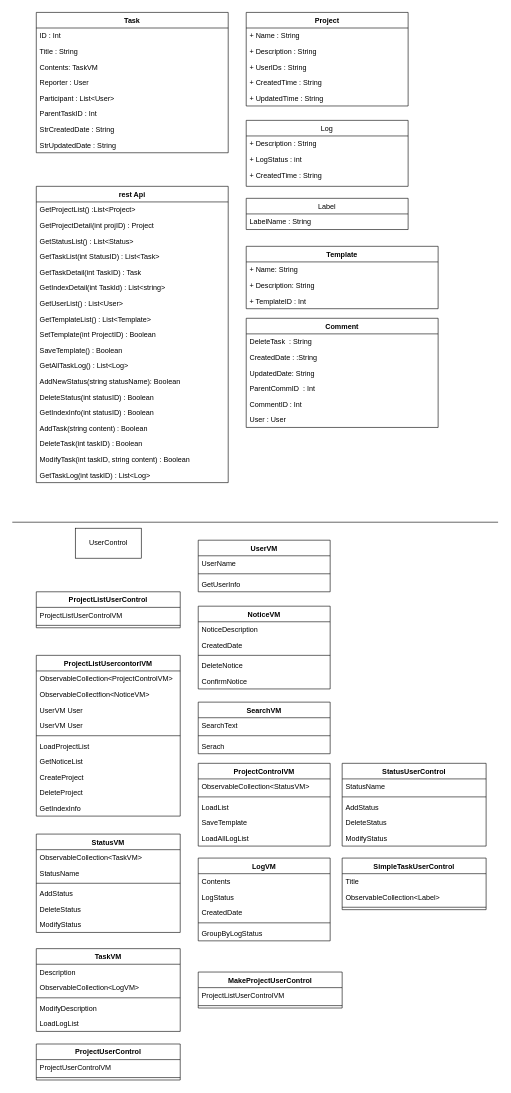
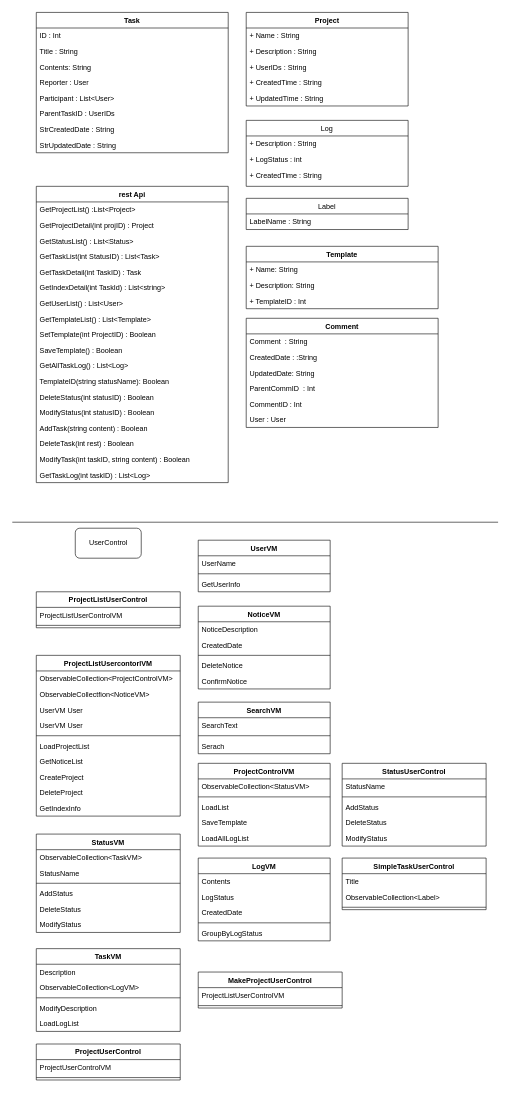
node "Contents: TaskVM": label "Contents: TaskVM" -> "Contents: String"
node "ParentTaskID : Int": label "ParentTaskID : Int" -> "ParentTaskID : UserIDs"
node "DeleteTask : String": label "DeleteTask : String" -> "Comment : String"
node "AddNewStatus(string statusName): Boolean": label "AddNewStatus(string statusName): Boolean" -> "TemplateID(string statusName): Boolean"
node "GetIndexInfo(int statusID) : Boolean": label "GetIndexInfo(int statusID) : Boolean" -> "ModifyStatus(int statusID) : Boolean"
node "DeleteTask(int taskID) : Boolean": label "DeleteTask(int taskID) : Boolean" -> "DeleteTask(int rest) : Boolean"
node "UserControl": shape rectangle -> rounded rectangle
